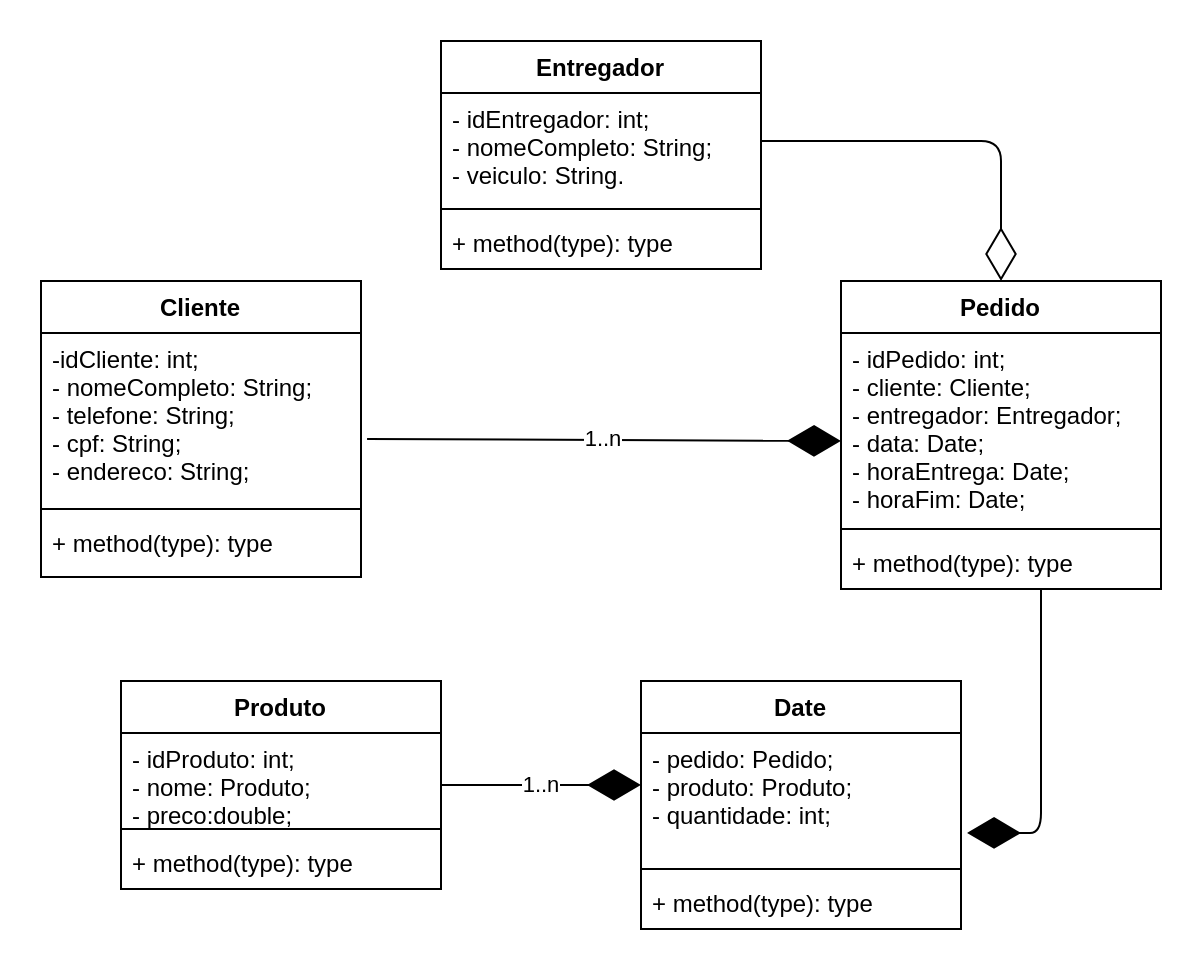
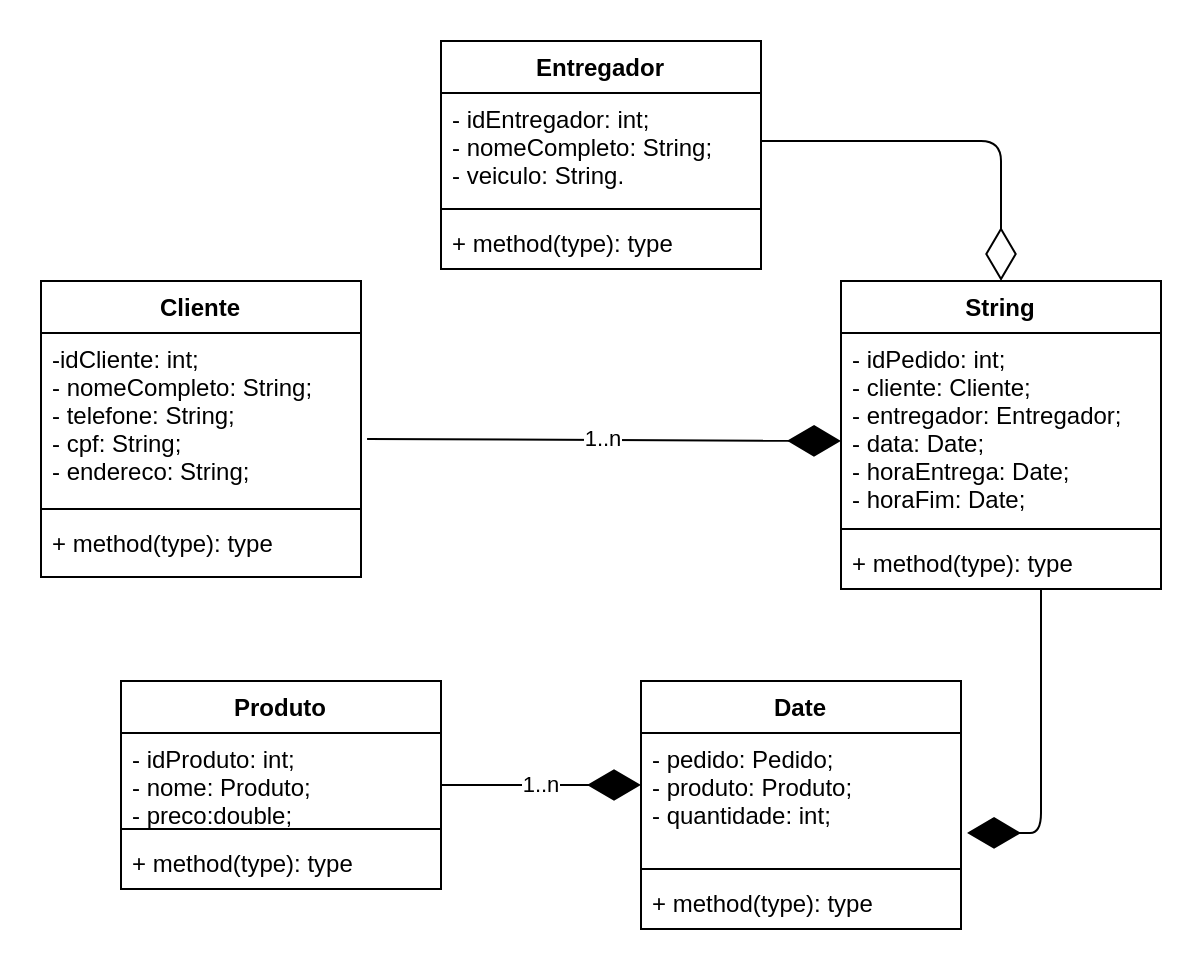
node "Pedido": label "Pedido" -> "String"
